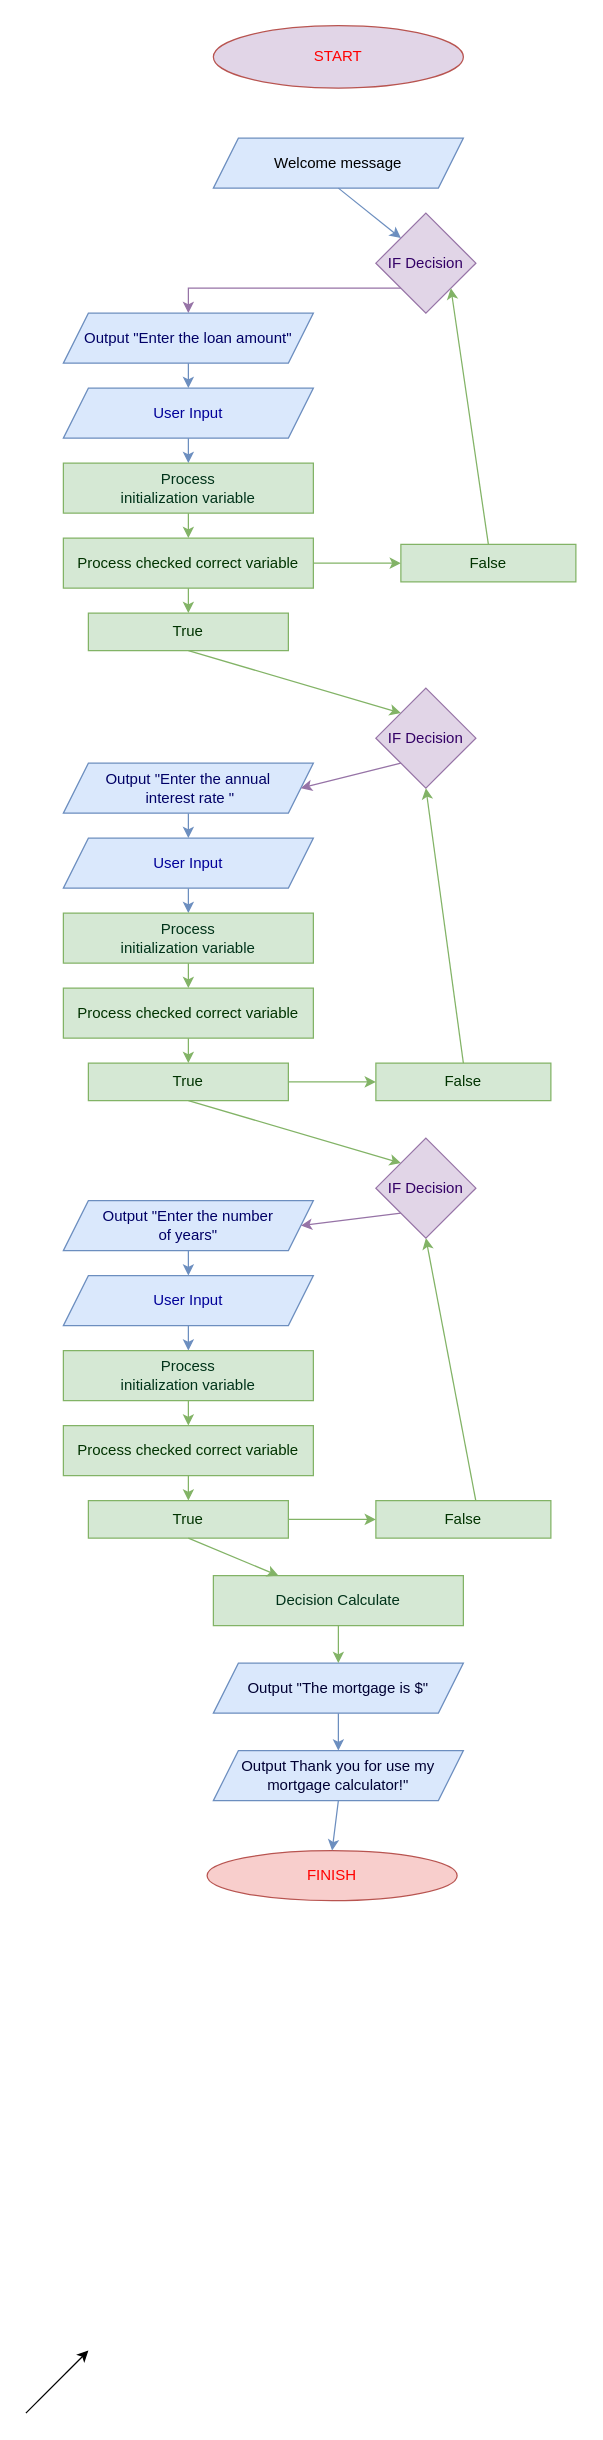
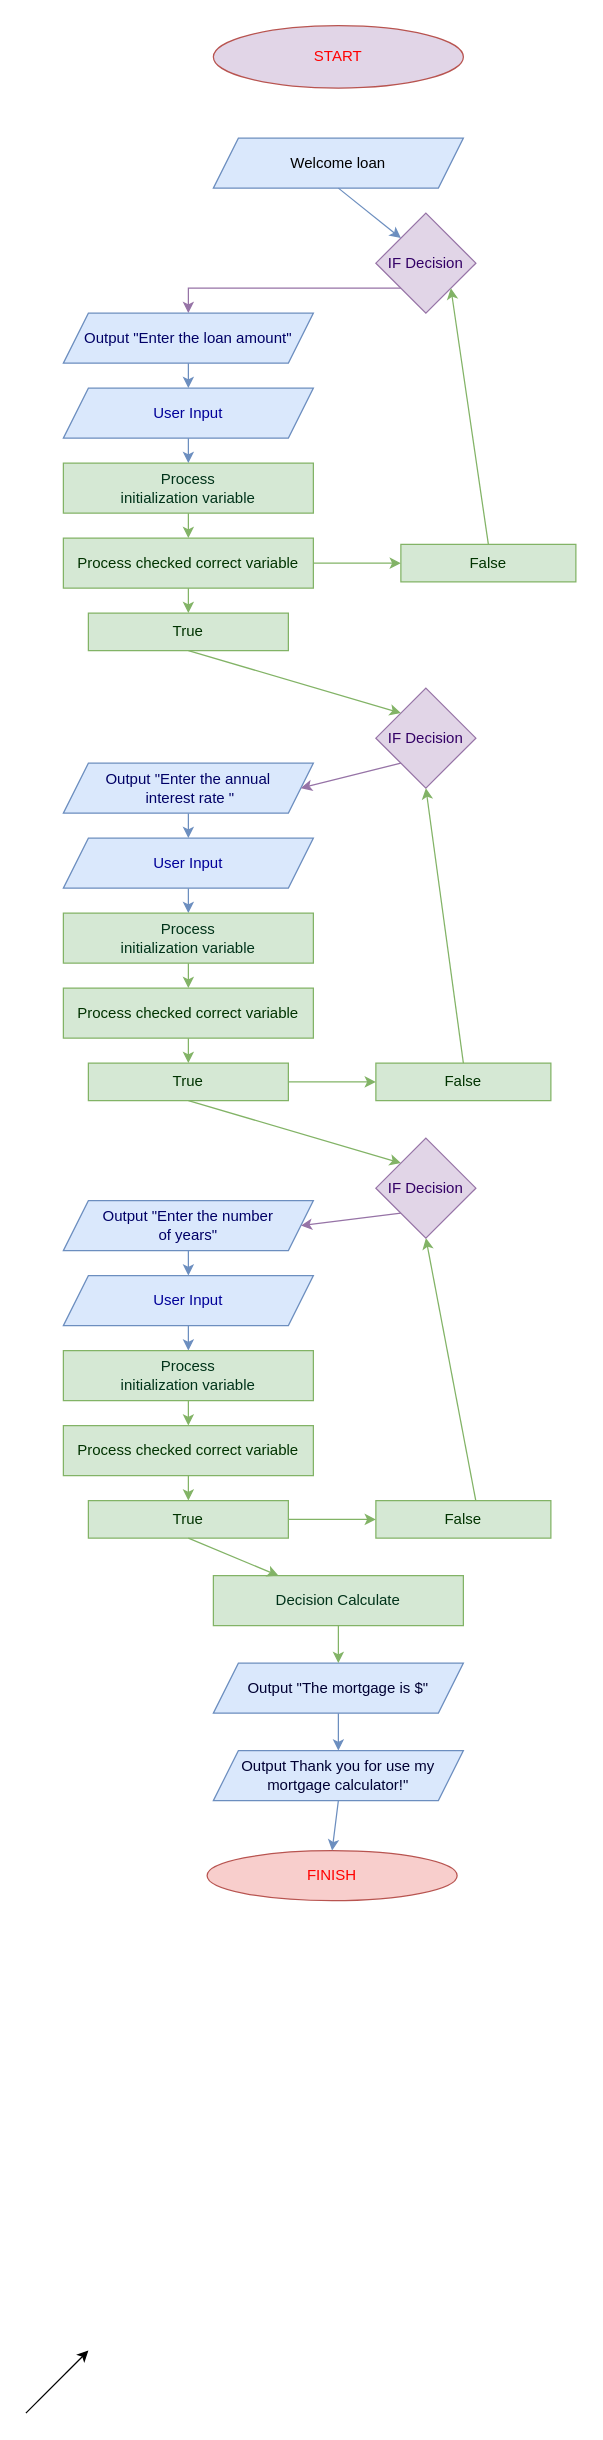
node "Welcome message": label "Welcome message" -> "Welcome loan"
